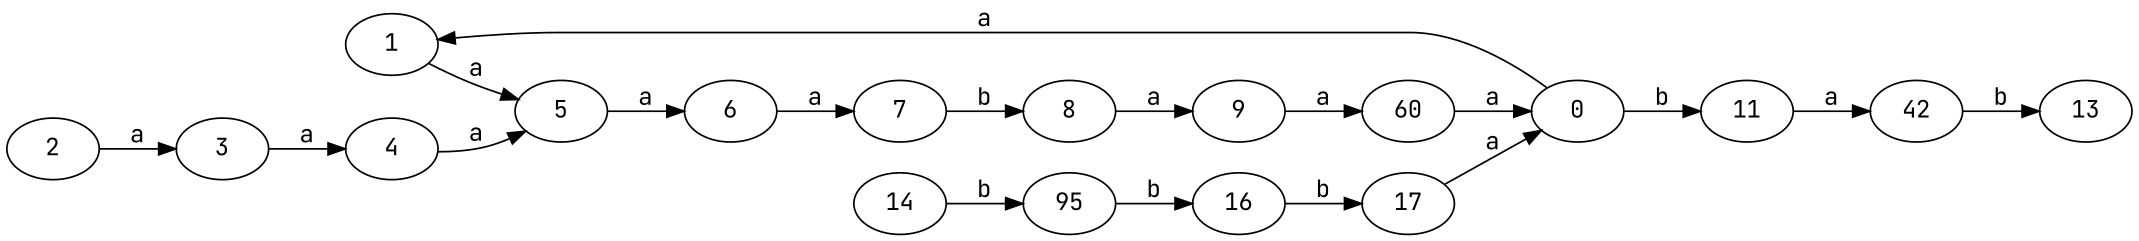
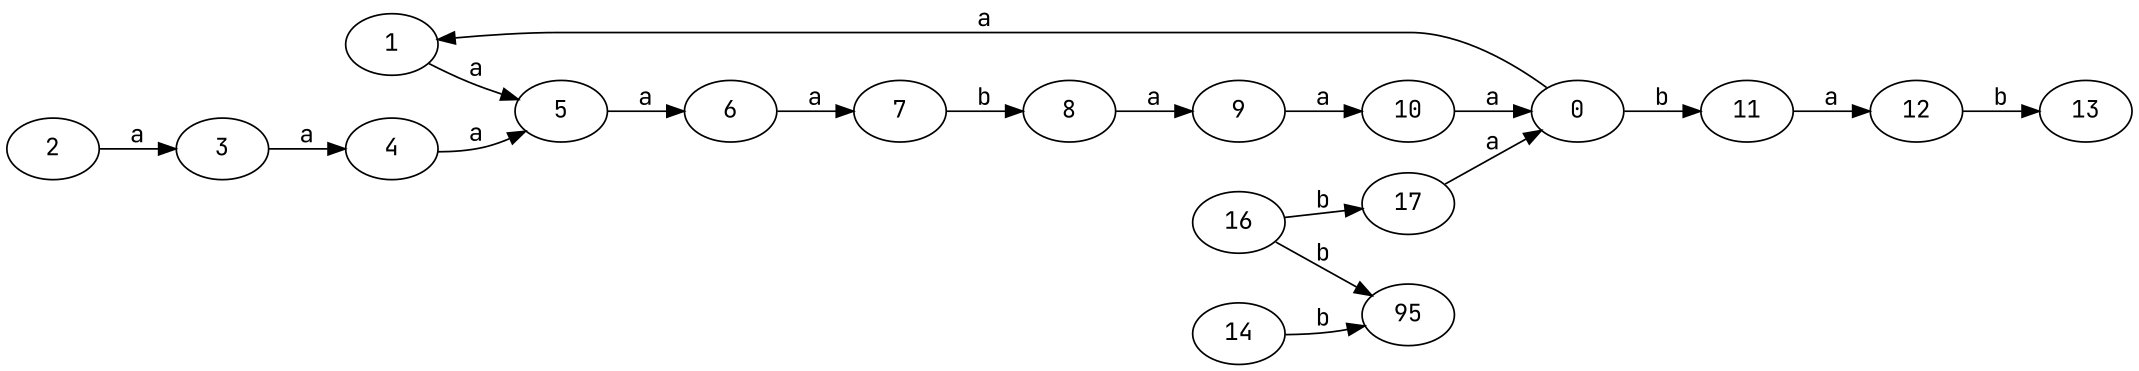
node "60": label "60" -> "10"
node "42": label "42" -> "12"
edge "95" -> "16": reversed
